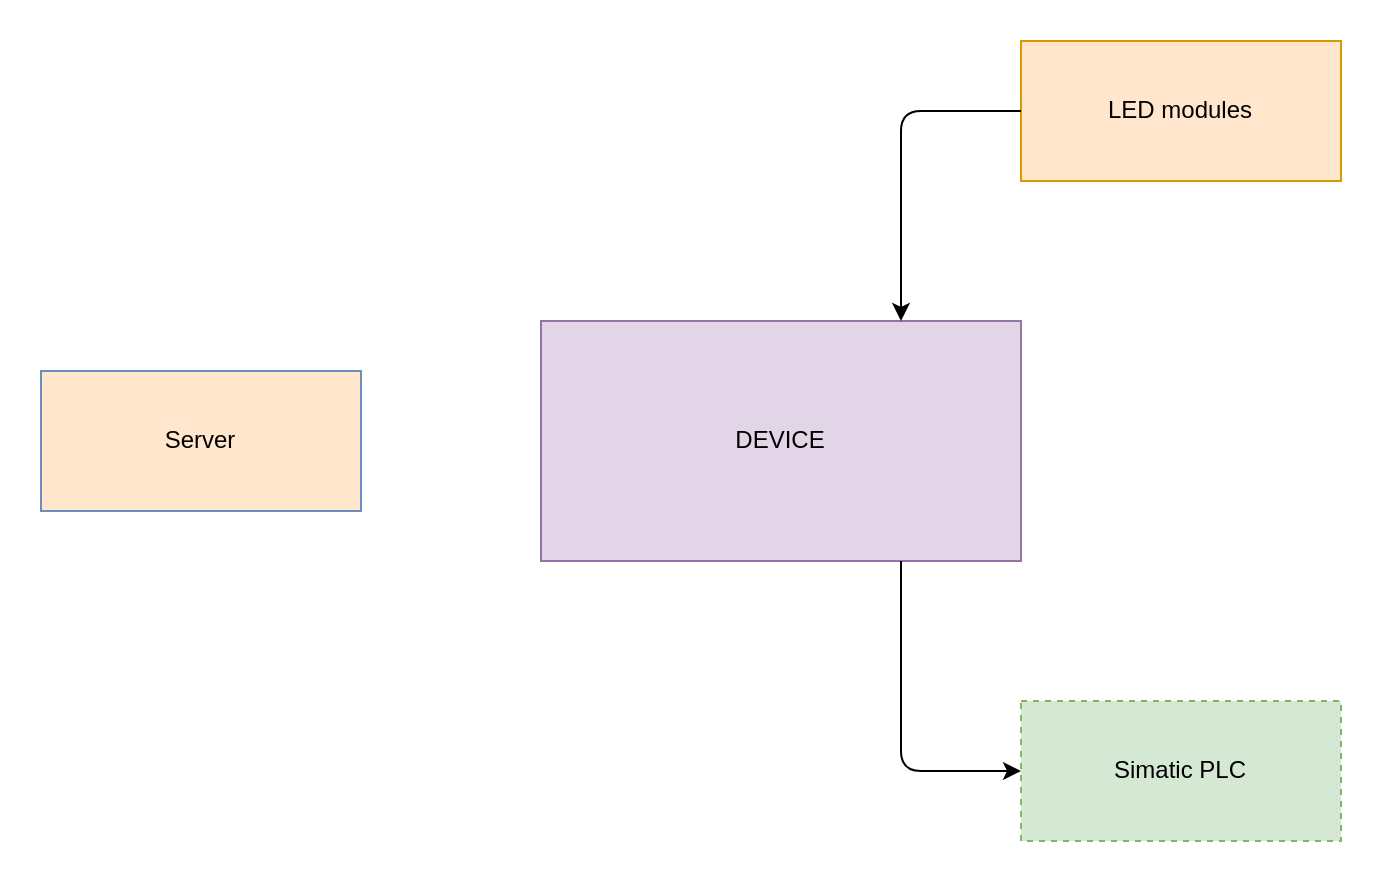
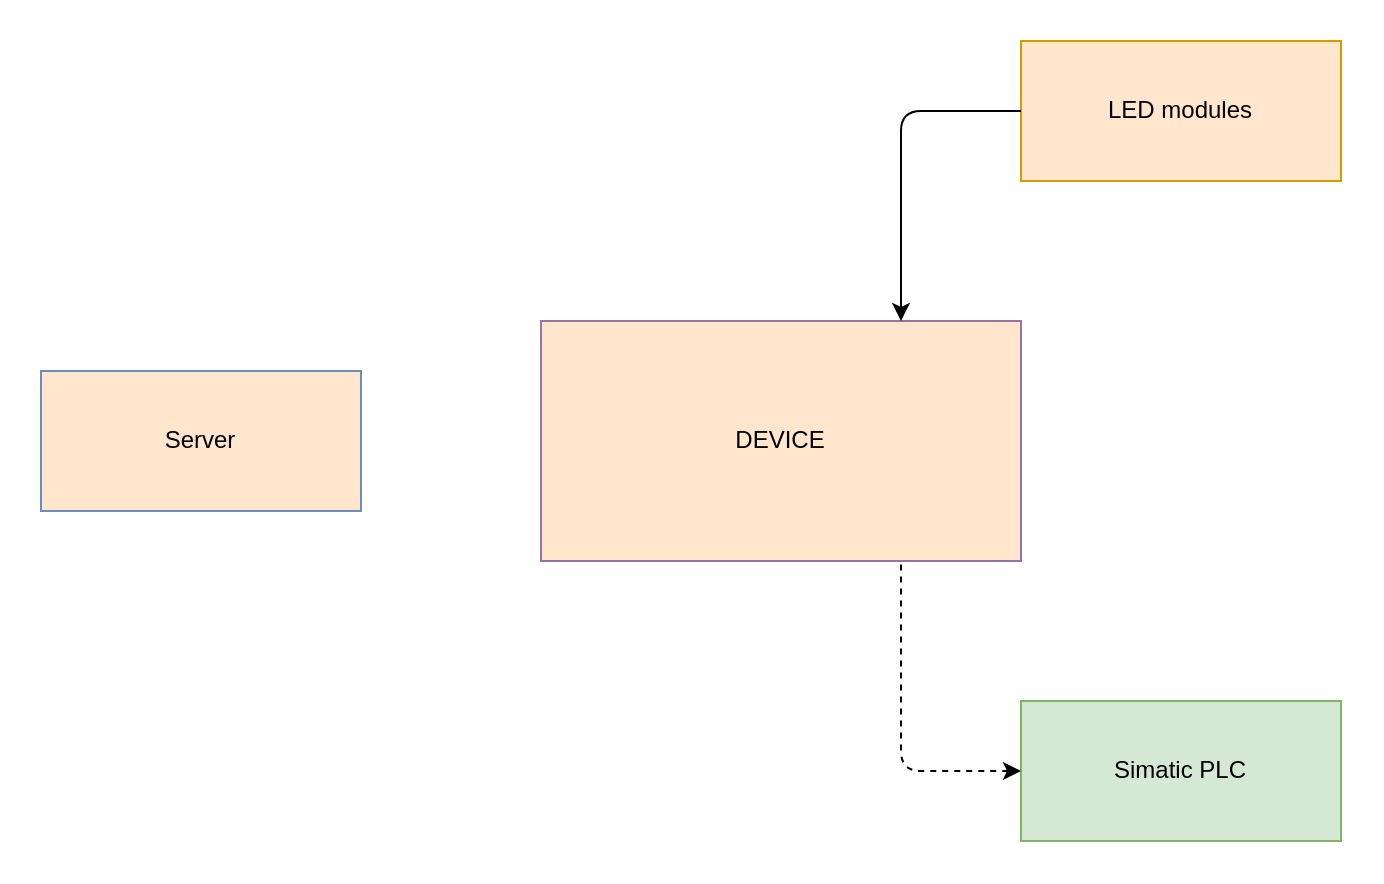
node "DEVICE": fillcolor #e1d5e7 -> #ffe6cc
edge "DEVICE" -> "Simatic PLC": style solid -> dashed
node "Simatic PLC": style dashed -> solid
